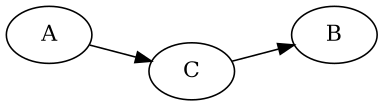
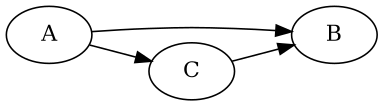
edge "A" -> "B": added
